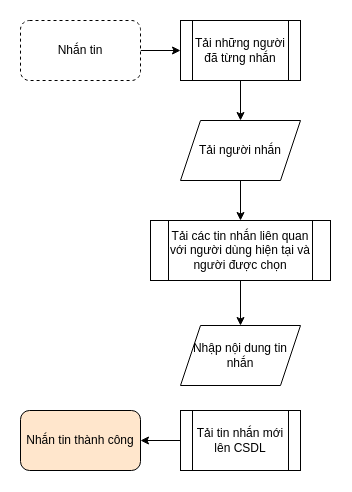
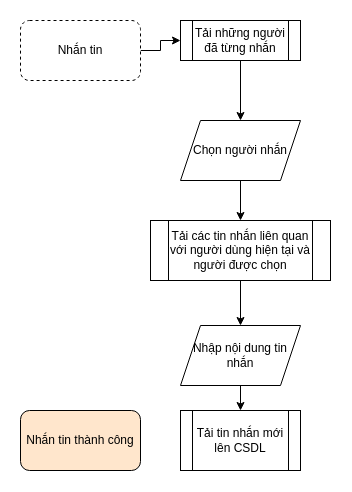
node "Tải những người đã từng nhắn": size 120x60 -> 120x40
node "Tải người nhắn": label "Tải người nhắn" -> "Chọn người nhắn"
edge "Nhập nội dung tin nhắn" -> "Tải tin nhắn mới lên CSDL": added
edge "Tải tin nhắn mới lên CSDL" -> "Nhắn tin thành công": removed
